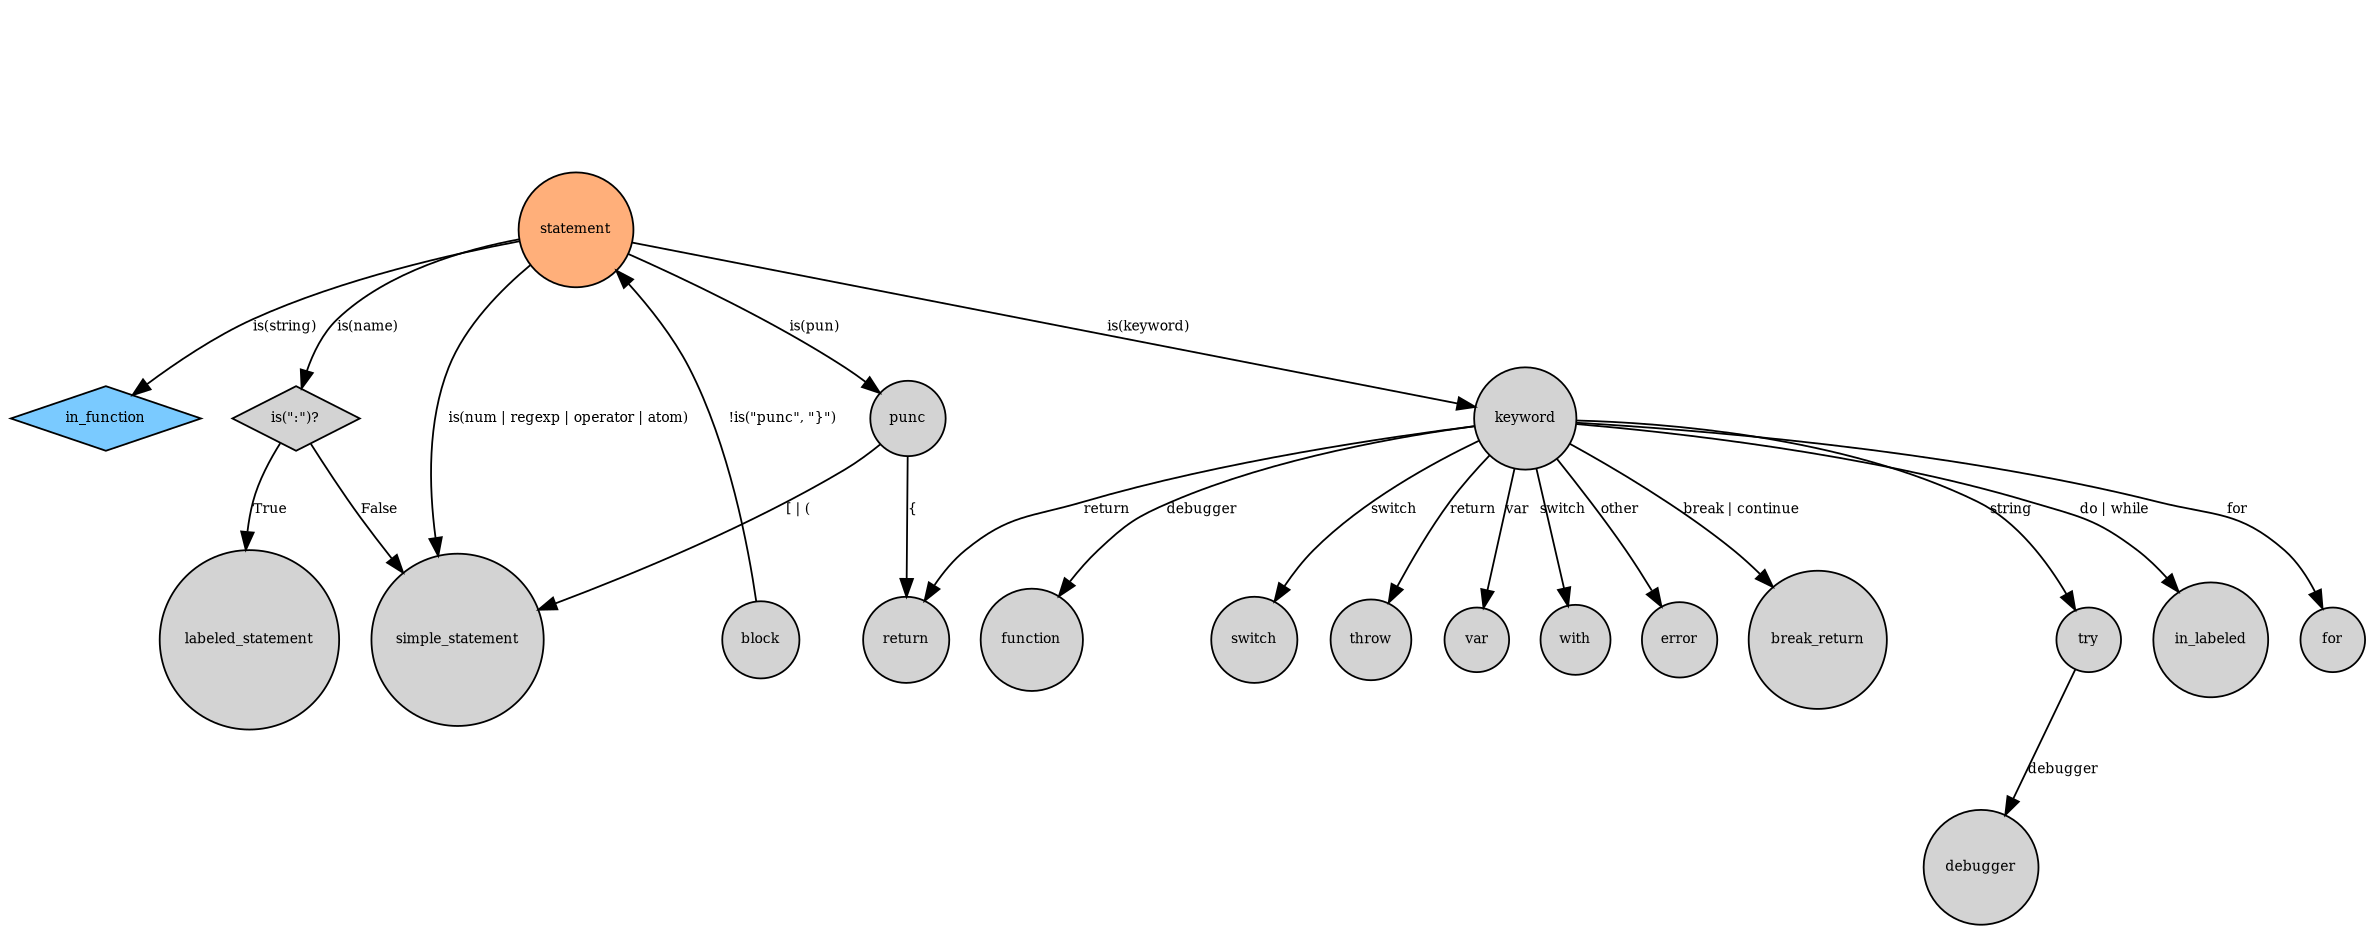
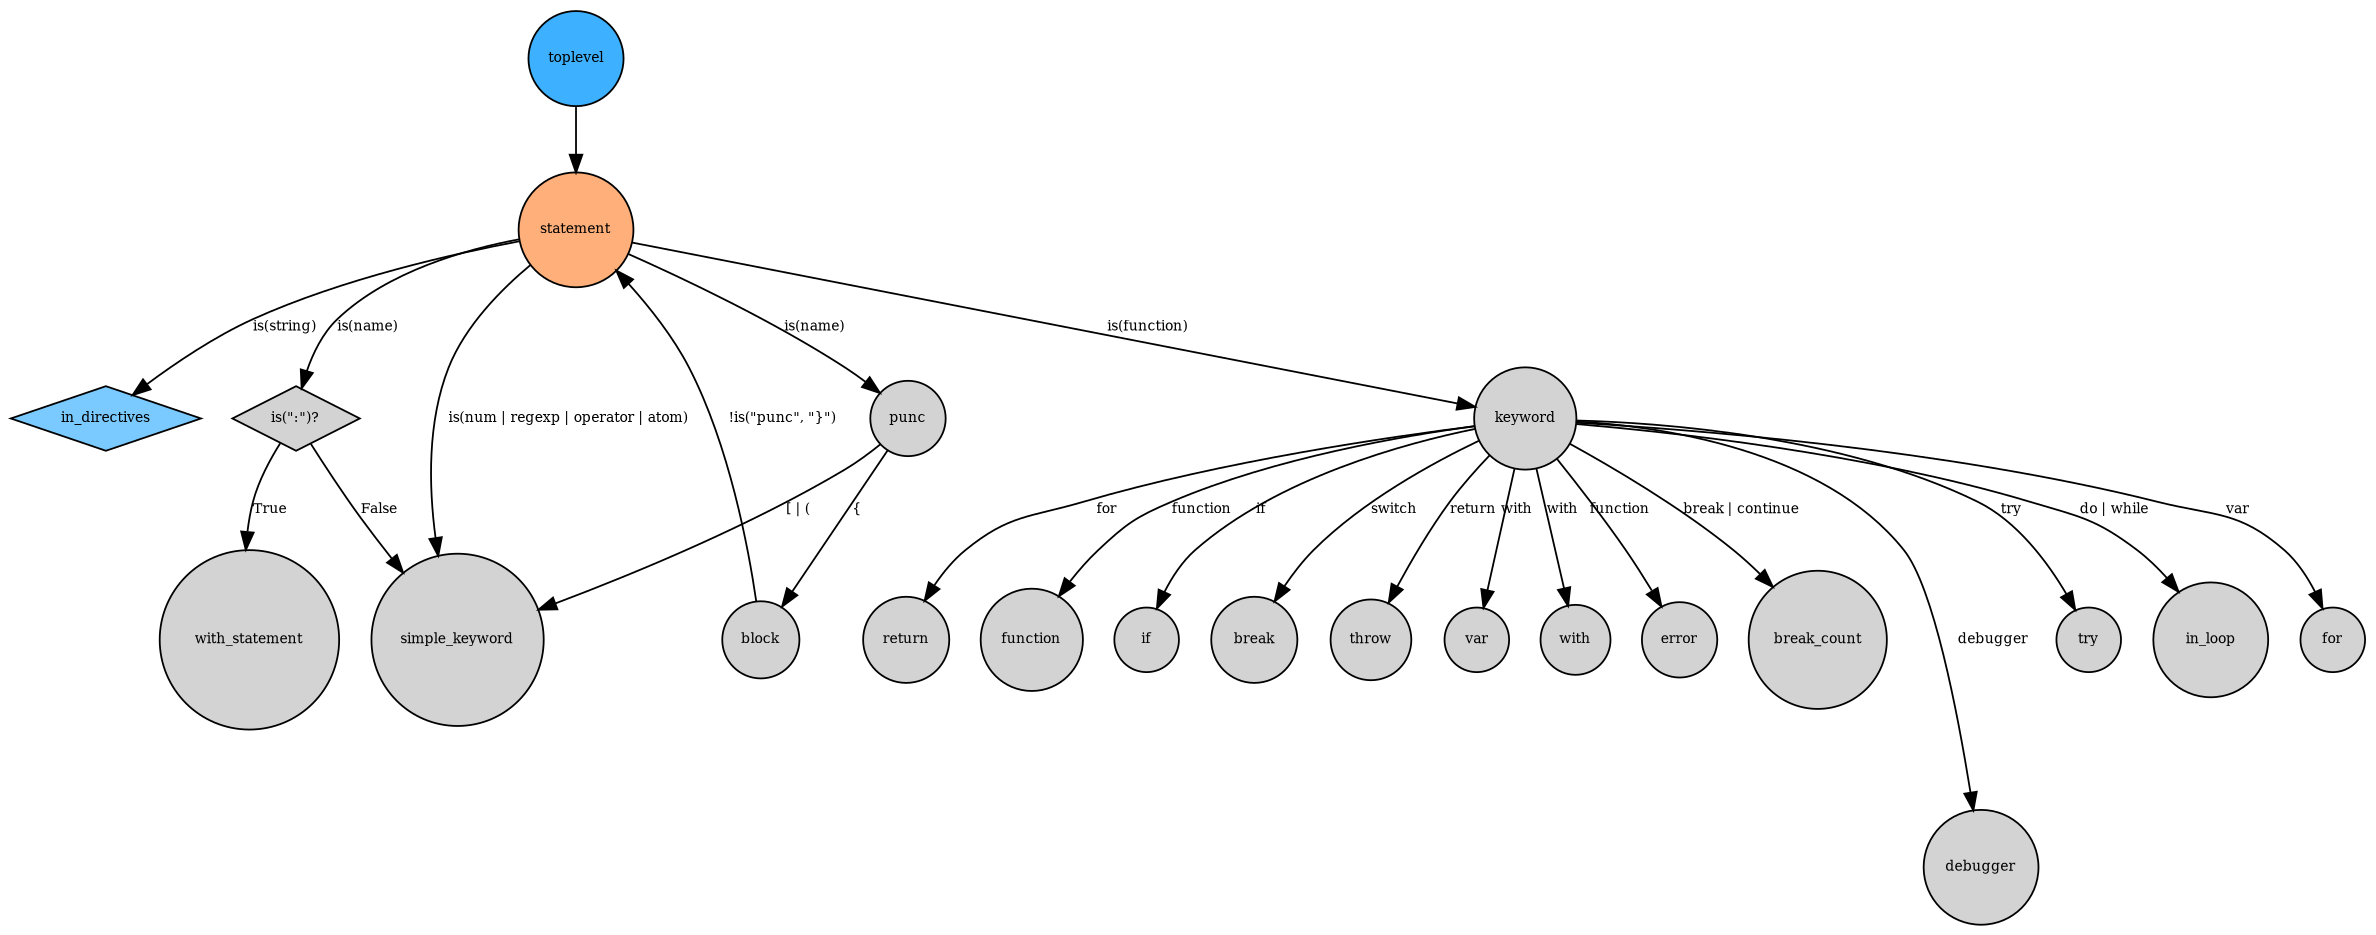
node "toplevel": added
edge "statement" -> "punc": label "is(pun)" -> "is(name)"
edge "statement" -> "keyword": label "is(keyword)" -> "is(function)"
node "in_function": label "in_function" -> "in_directives"
edge "keyword" -> "return": label "return" -> "for"
edge "keyword" -> "function": label "debugger" -> "function"
edge "keyword" -> "var": label "var" -> "with"
edge "keyword" -> "with": label "switch" -> "with"
edge "keyword" -> "error": label "other" -> "function"
edge "keyword" -> "try": label "string" -> "try"
edge "keyword" -> "for": label "for" -> "var"
edge "punc" -> "return": now "punc" -> "block"
node "labeled_statement": label "labeled_statement" -> "with_statement"
node "simple_statement": label "simple_statement" -> "simple_keyword"
node "if": added
node "switch": label "switch" -> "break"
node "break_return": label "break_return" -> "break_count"
node "in_labeled": label "in_labeled" -> "in_loop"
edge "try" -> "debugger": now "keyword" -> "debugger"
